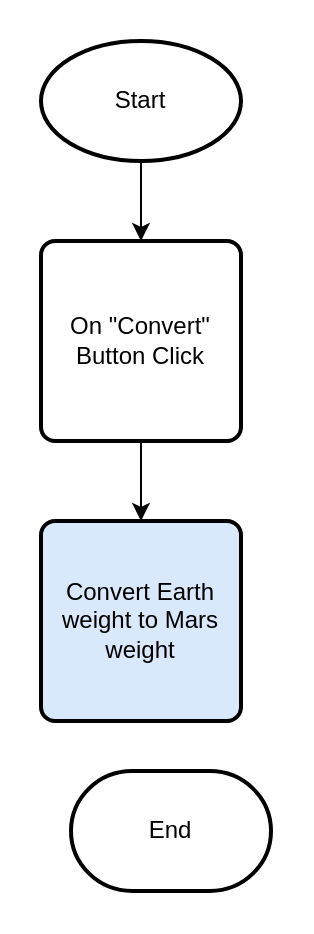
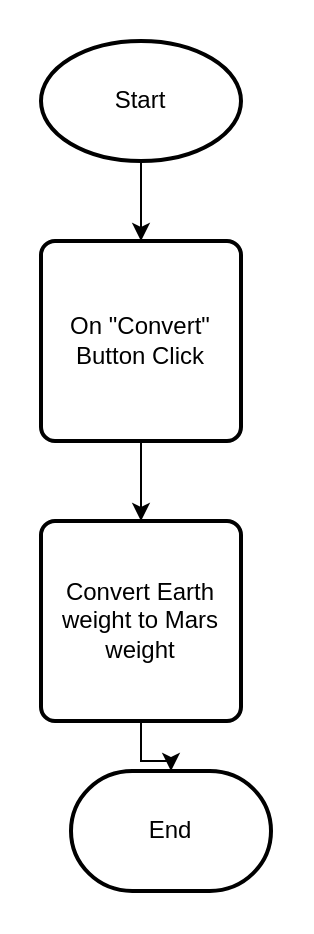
node "Convert Earth weight to Mars weight": fillcolor #dae8fc -> #ffffff
edge "Convert Earth weight to Mars weight" -> "End": added
